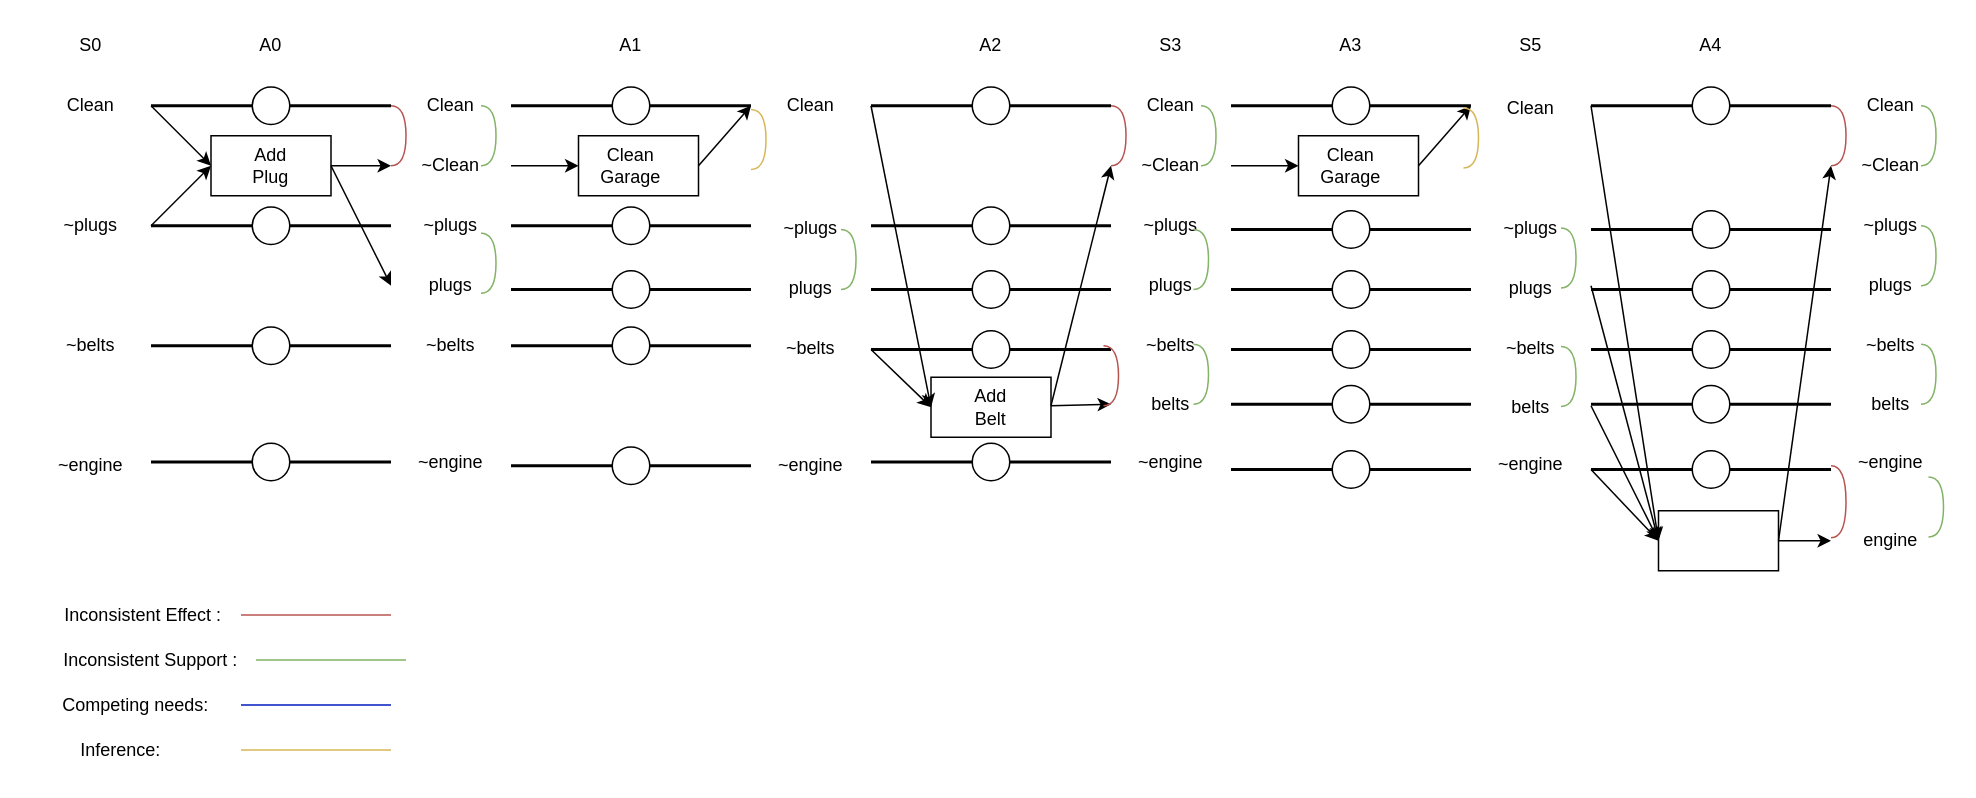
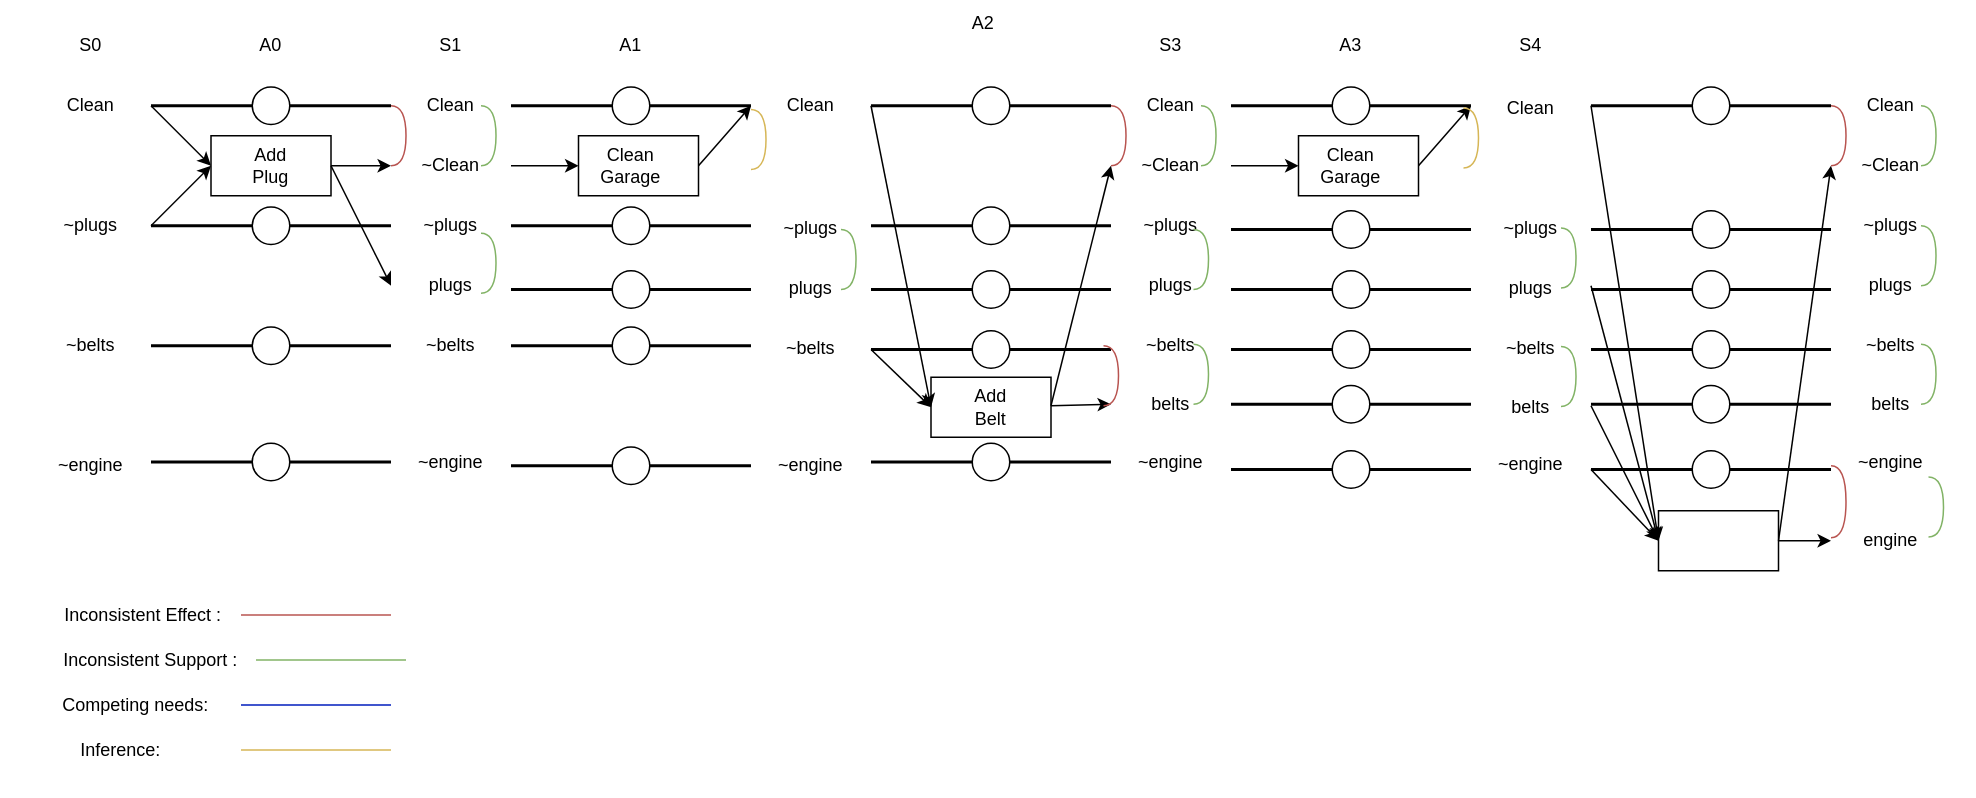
node "S1": added
node "A2": moved (991, 46) -> (983, 23)
node "S5": label "S5" -> "S4"
node "A4": removed
